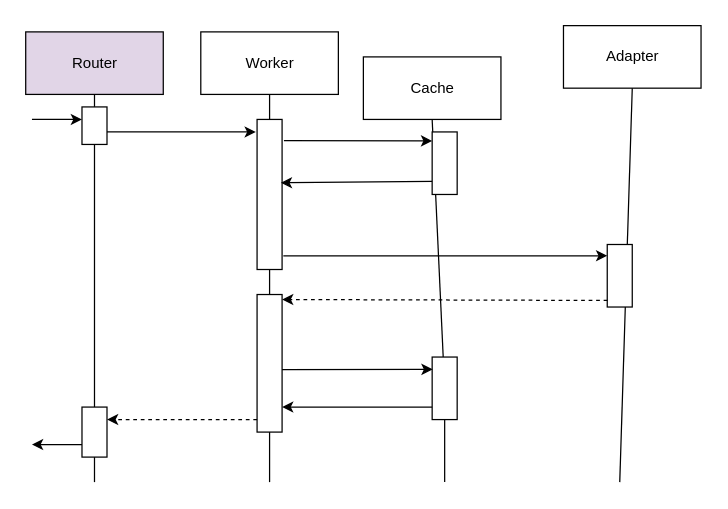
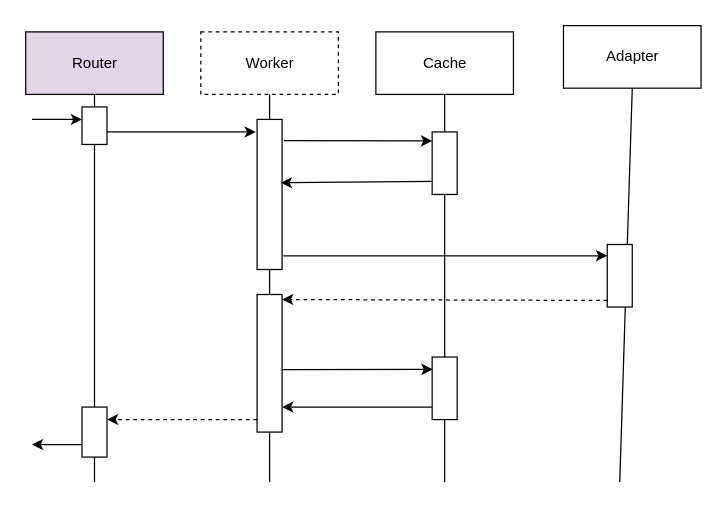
node "Worker": style solid -> dashed
node "Cache": moved (432, 88) -> (444, 63)
